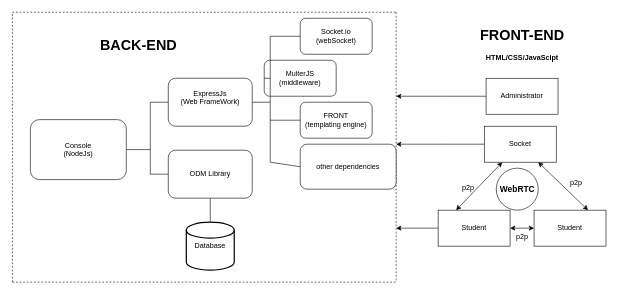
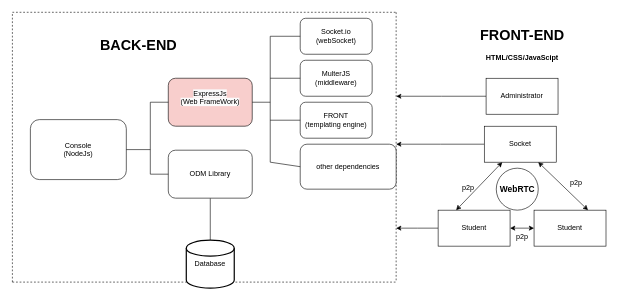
node "MulterJS (middleware)": moved (300, 78) -> (336, 78)
node "ExpressJs(Web FrameWork)": fillcolor #ffffff -> #f8cecc
node "Database": moved (210, 246) -> (210, 264)
